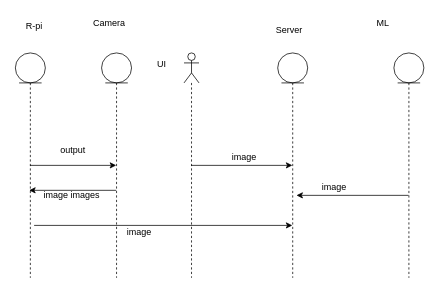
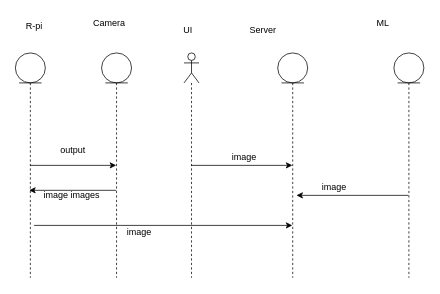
node "Server": moved (289, 30) -> (263, 30)
node "UI": moved (162, 64) -> (188, 30)
